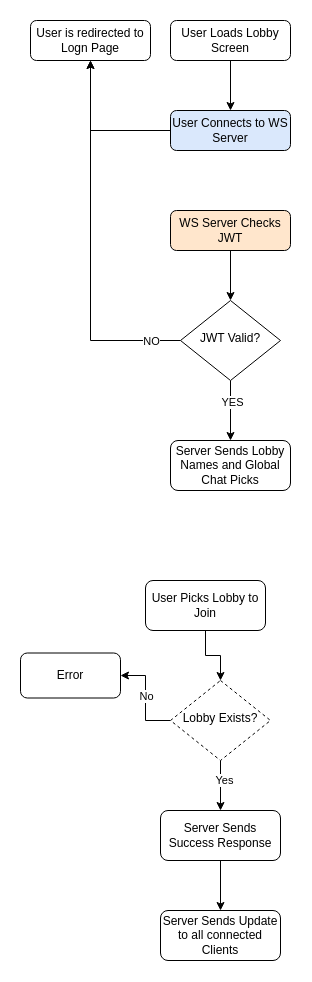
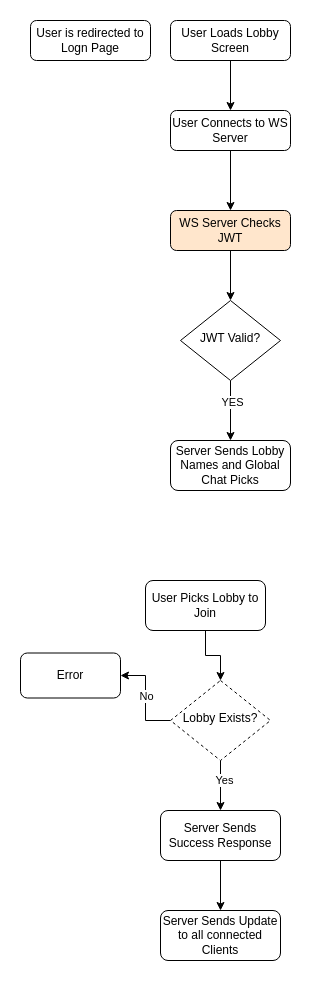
edge "User Connects to WS Server" -> "User is redirected to Logn Page": now "User Connects to WS Server" -> "WS Server Checks JWT"
node "User Connects to WS Server": fillcolor #dae8fc -> #ffffff
edge "JWT Valid?" -> "User is redirected to Logn Page": removed, label "NO"
